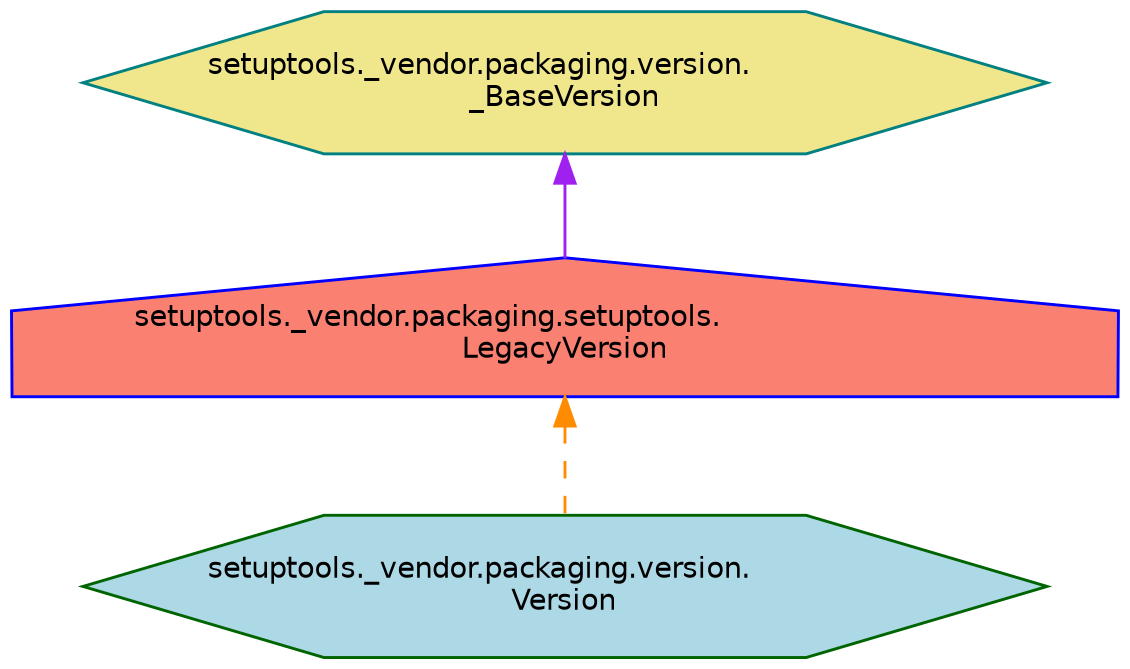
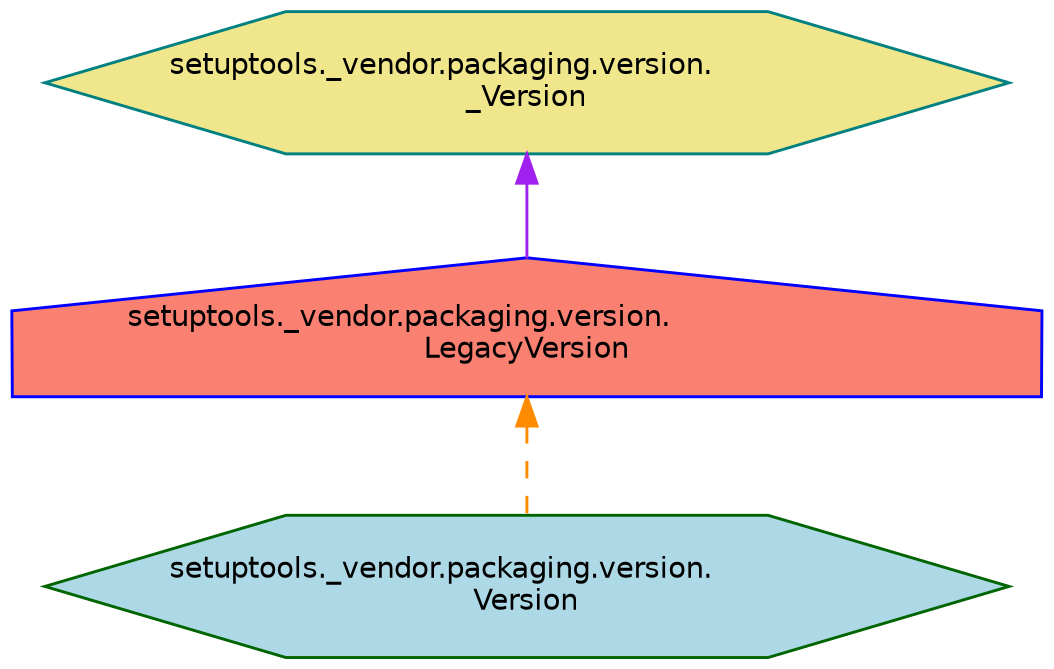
node "setuptools._vendor.packaging.version. _BaseVersion": label "setuptools._vendor.packaging.version. _BaseVersion" -> "setuptools._vendor.packaging.version. _Version"
node "setuptools._vendor.packaging.setuptools. LegacyVersion": label "setuptools._vendor.packaging.setuptools. LegacyVersion" -> "setuptools._vendor.packaging.version. LegacyVersion"
